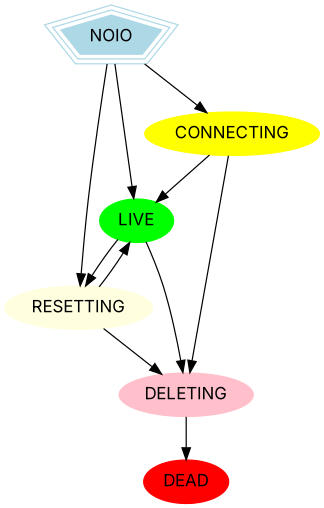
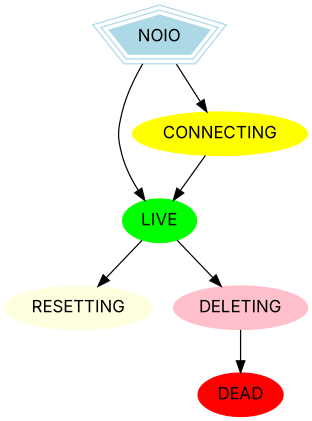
edge "NOIO" -> "RESETTING": removed
edge "CONNECTING" -> "DELETING": removed
edge "RESETTING" -> "LIVE": removed
edge "RESETTING" -> "DELETING": removed
